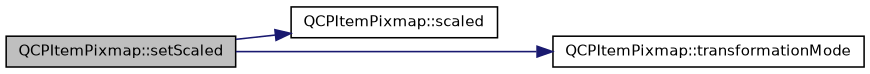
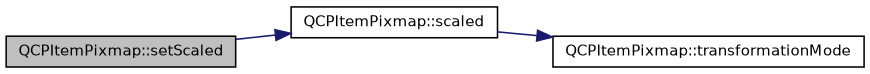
edge "QCPItemPixmap::setScaled" -> "QCPItemPixmap::transformationMode": now "QCPItemPixmap::scaled" -> "QCPItemPixmap::transformationMode"
